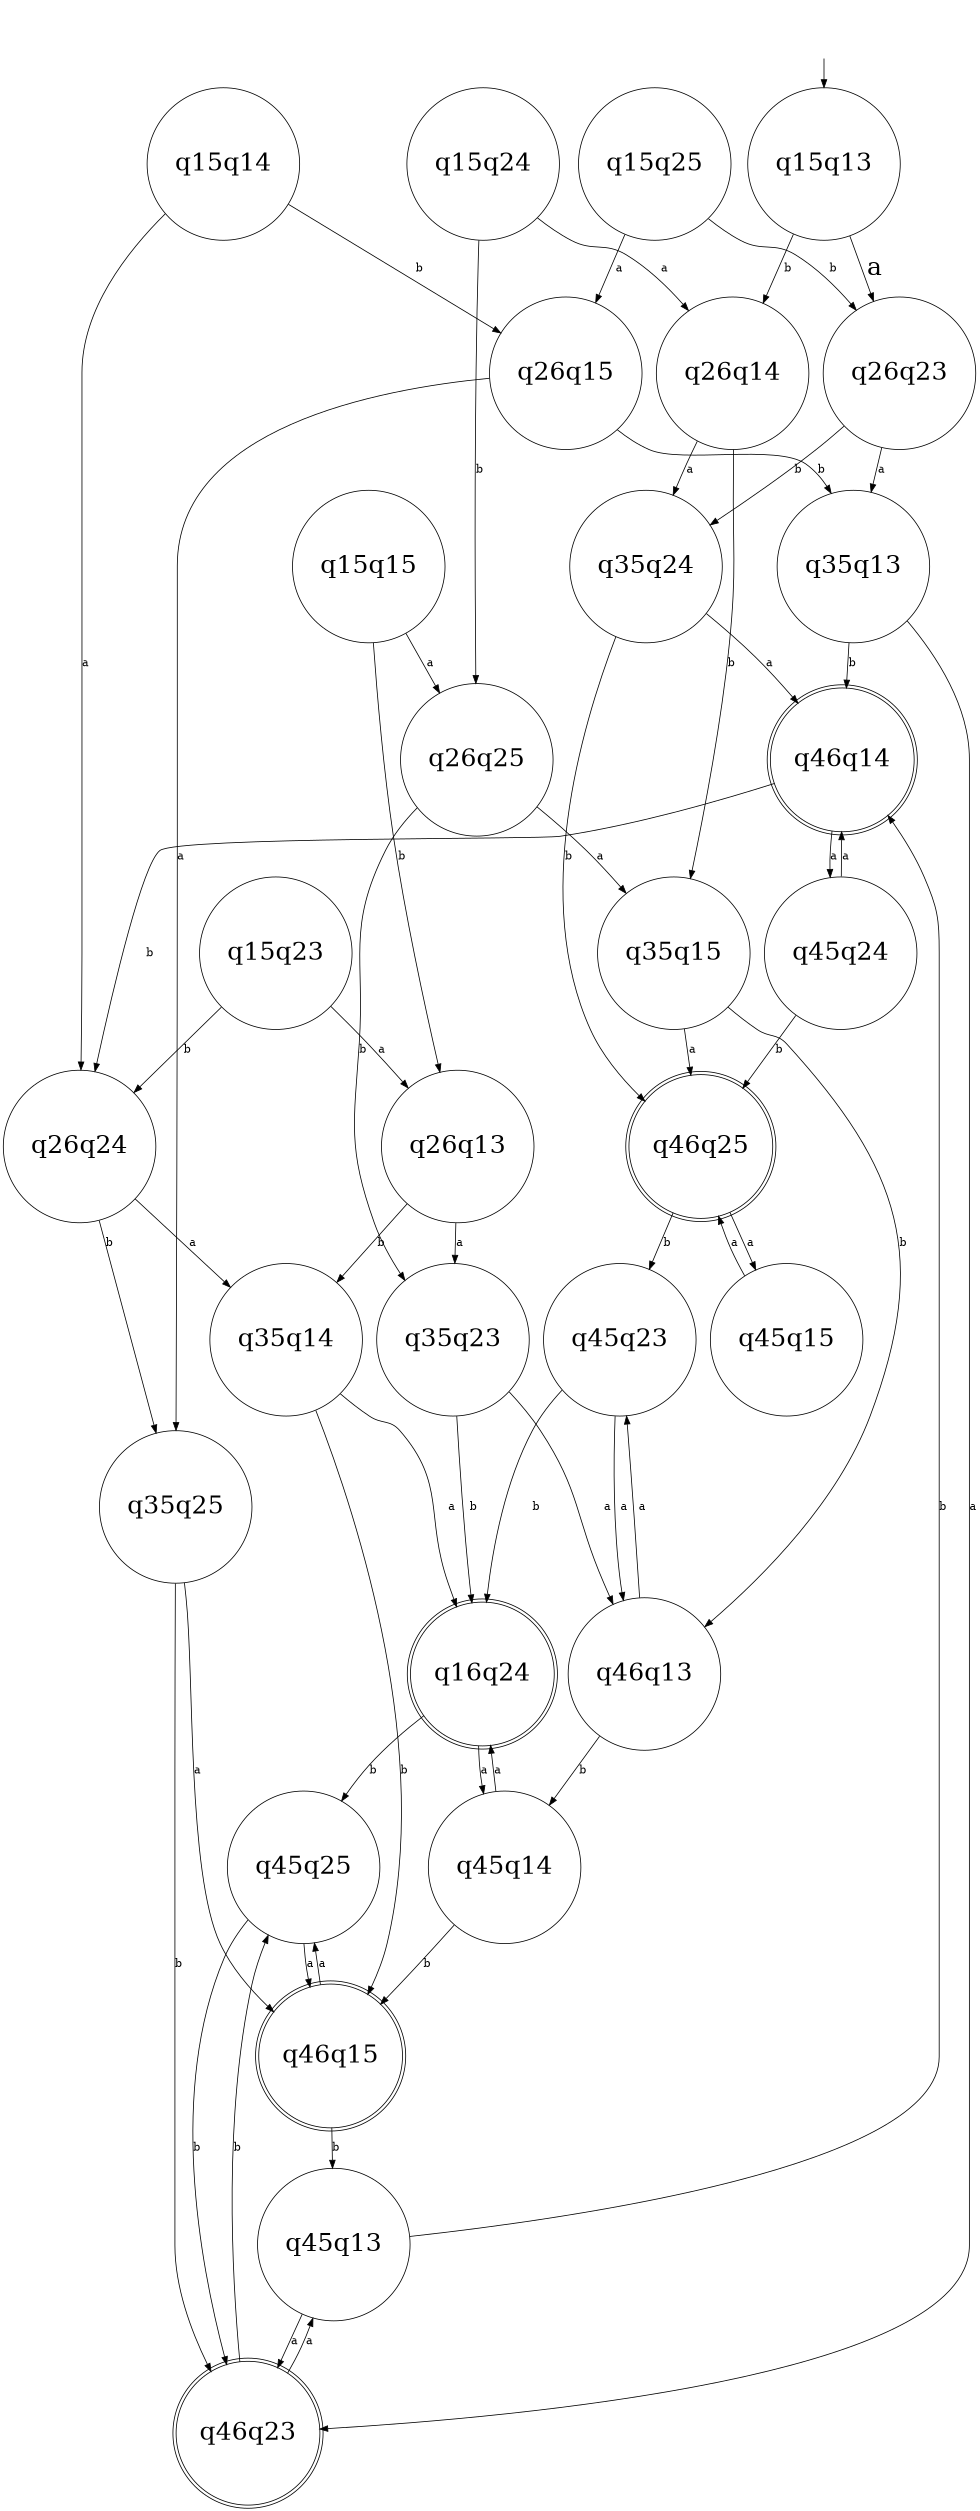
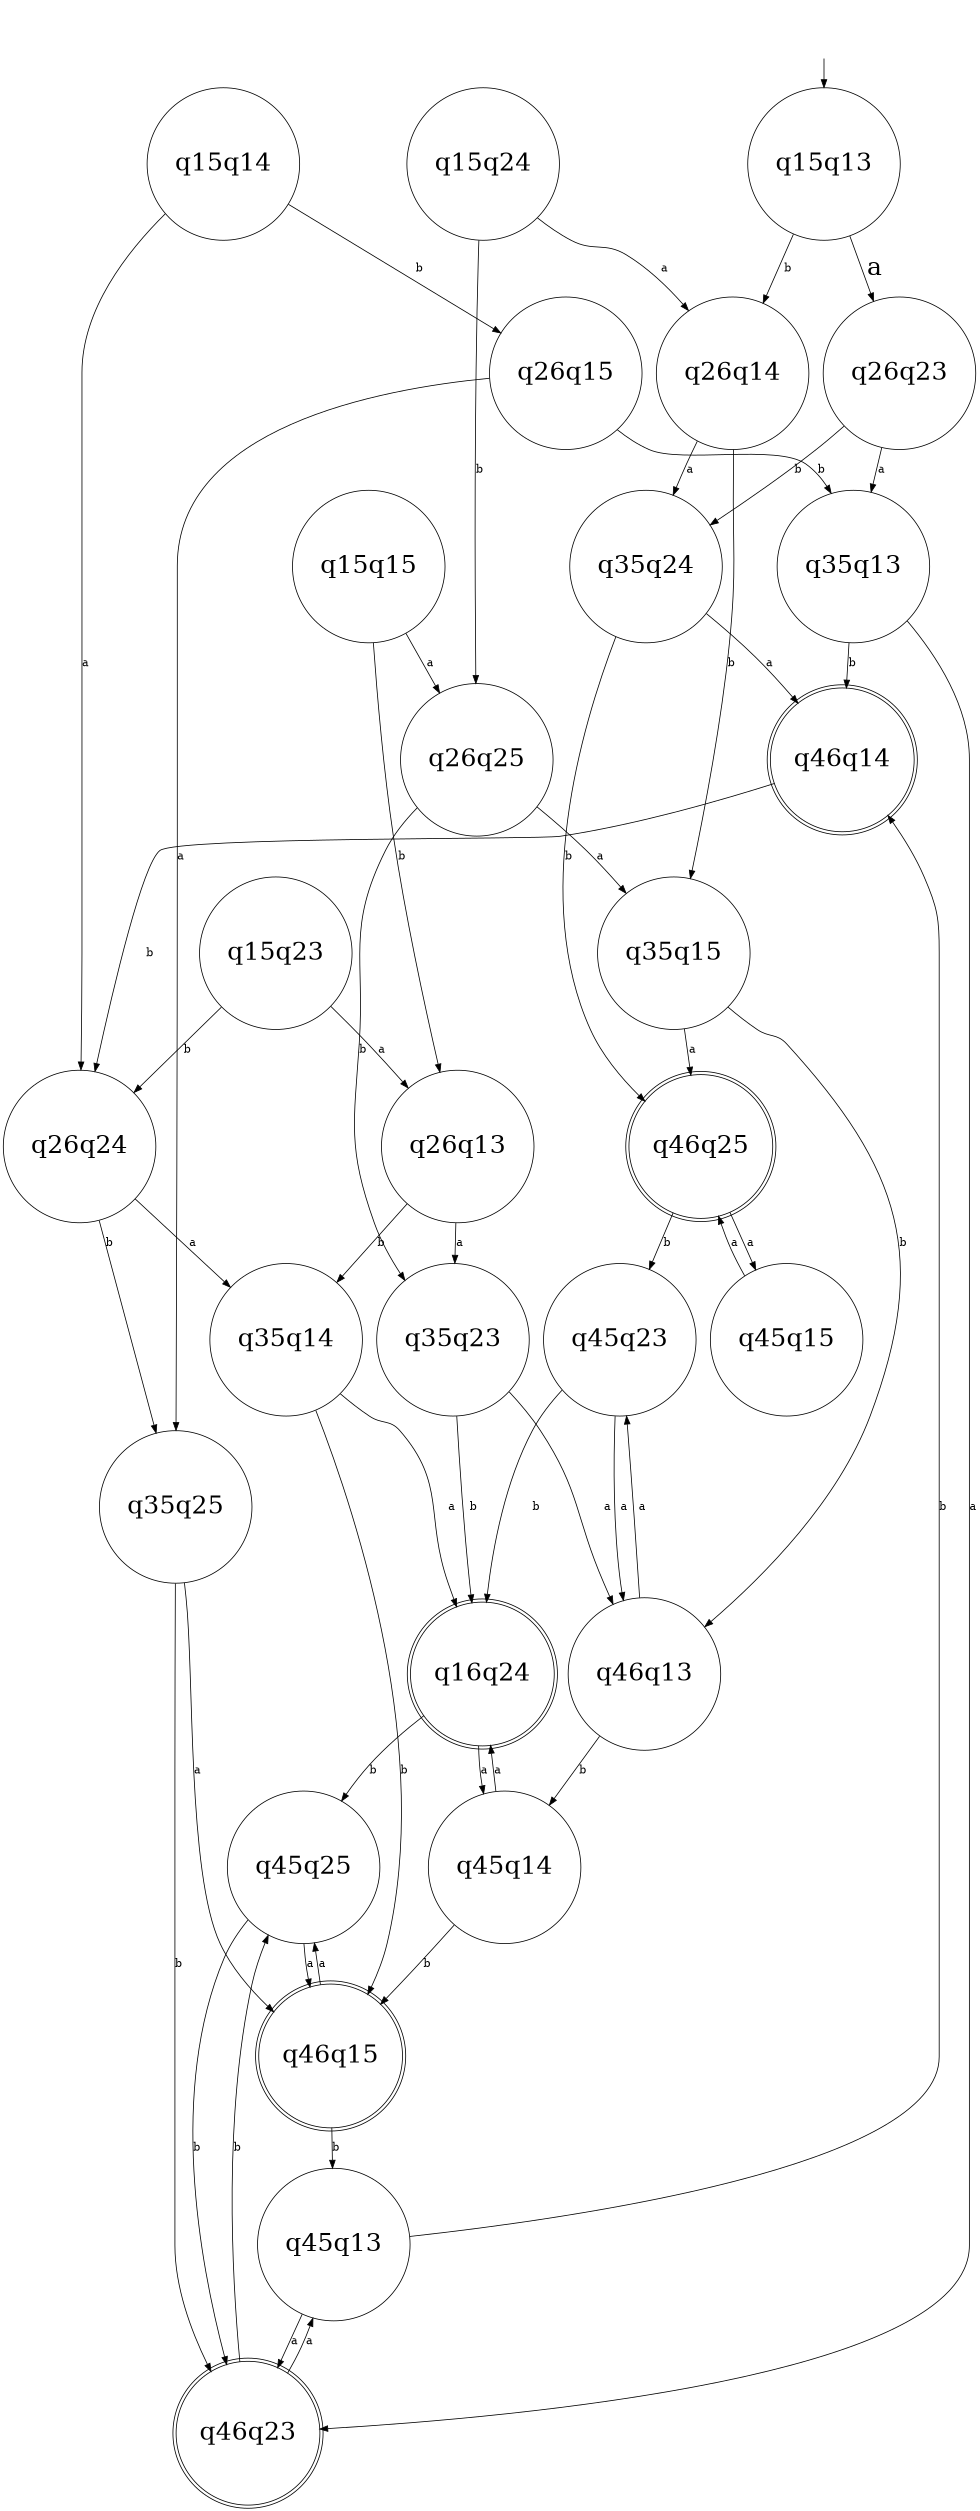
node "q15q25": removed
node "q45q24": removed
